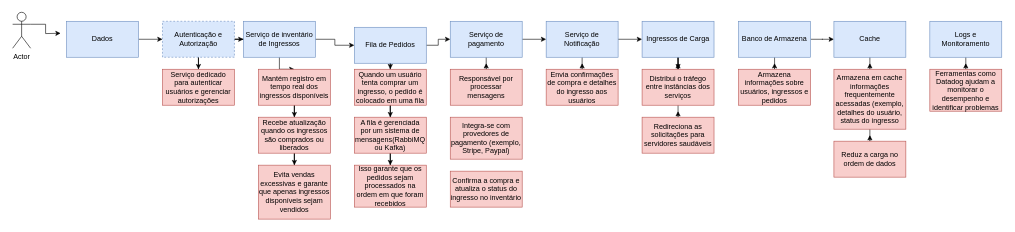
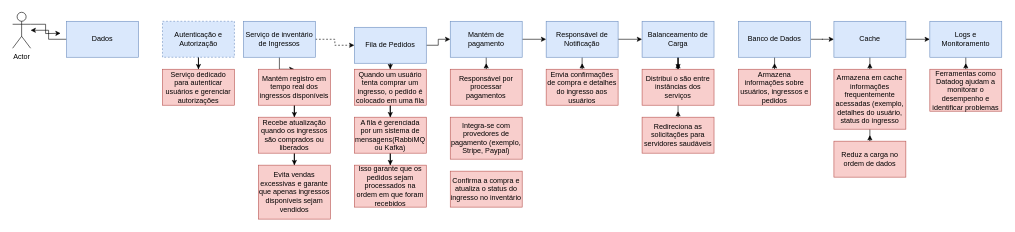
edge "Dados" -> "Autenticação e Autorização": now "Dados" -> "Actor"
edge "Autenticação e Autorização" -> "Serviço de inventário de Ingressos": removed
node "Serviço de pagamento": label "Serviço de pagamento" -> "Mantém de pagamento"
node "Serviço de Notificação": label "Serviço de Notificação" -> "Responsável de Notificação"
node "Ingressos de Carga": label "Ingressos de Carga" -> "Balanceamento de Carga"
node "Banco de Armazena": label "Banco de Armazena" -> "Banco de Dados"
edge "Cache" -> "Logs e Monitoramento": added
edge "Serviço de inventário de Ingressos" -> "Fila de Pedidos": style solid -> dashed
node "Responsável por processar mensagens": label "Responsável por processar mensagens" -> "Responsável por processar pagamentos"
node "Distribui o tráfego entre instâncias dos serviços": label "Distribui o tráfego entre instâncias dos serviços" -> "Distribui o são entre instâncias dos serviços"
